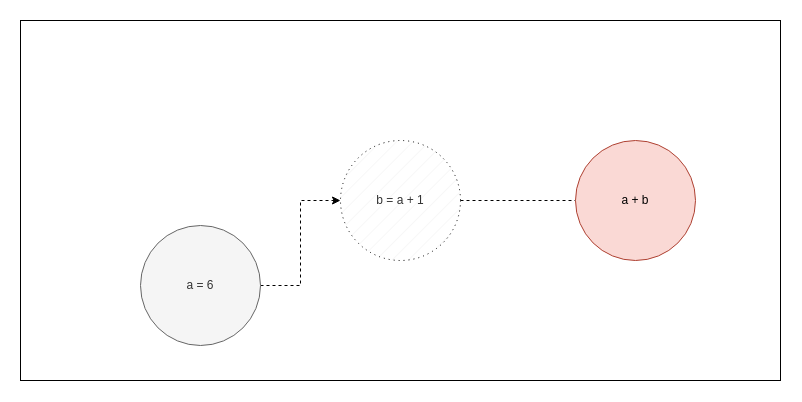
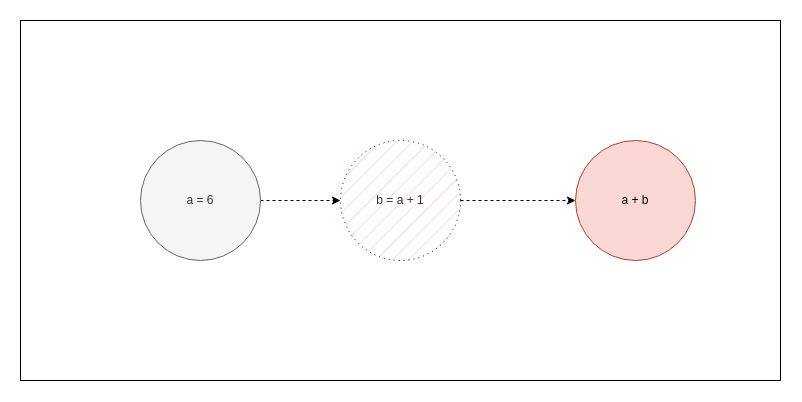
node "b = a + 1": fillcolor #f5f5f5 -> #f8cecc
edge "b = a + 1" -- "a + b": arrowhead none -> classic
node "a = 6": moved (201, 286) -> (201, 201)
